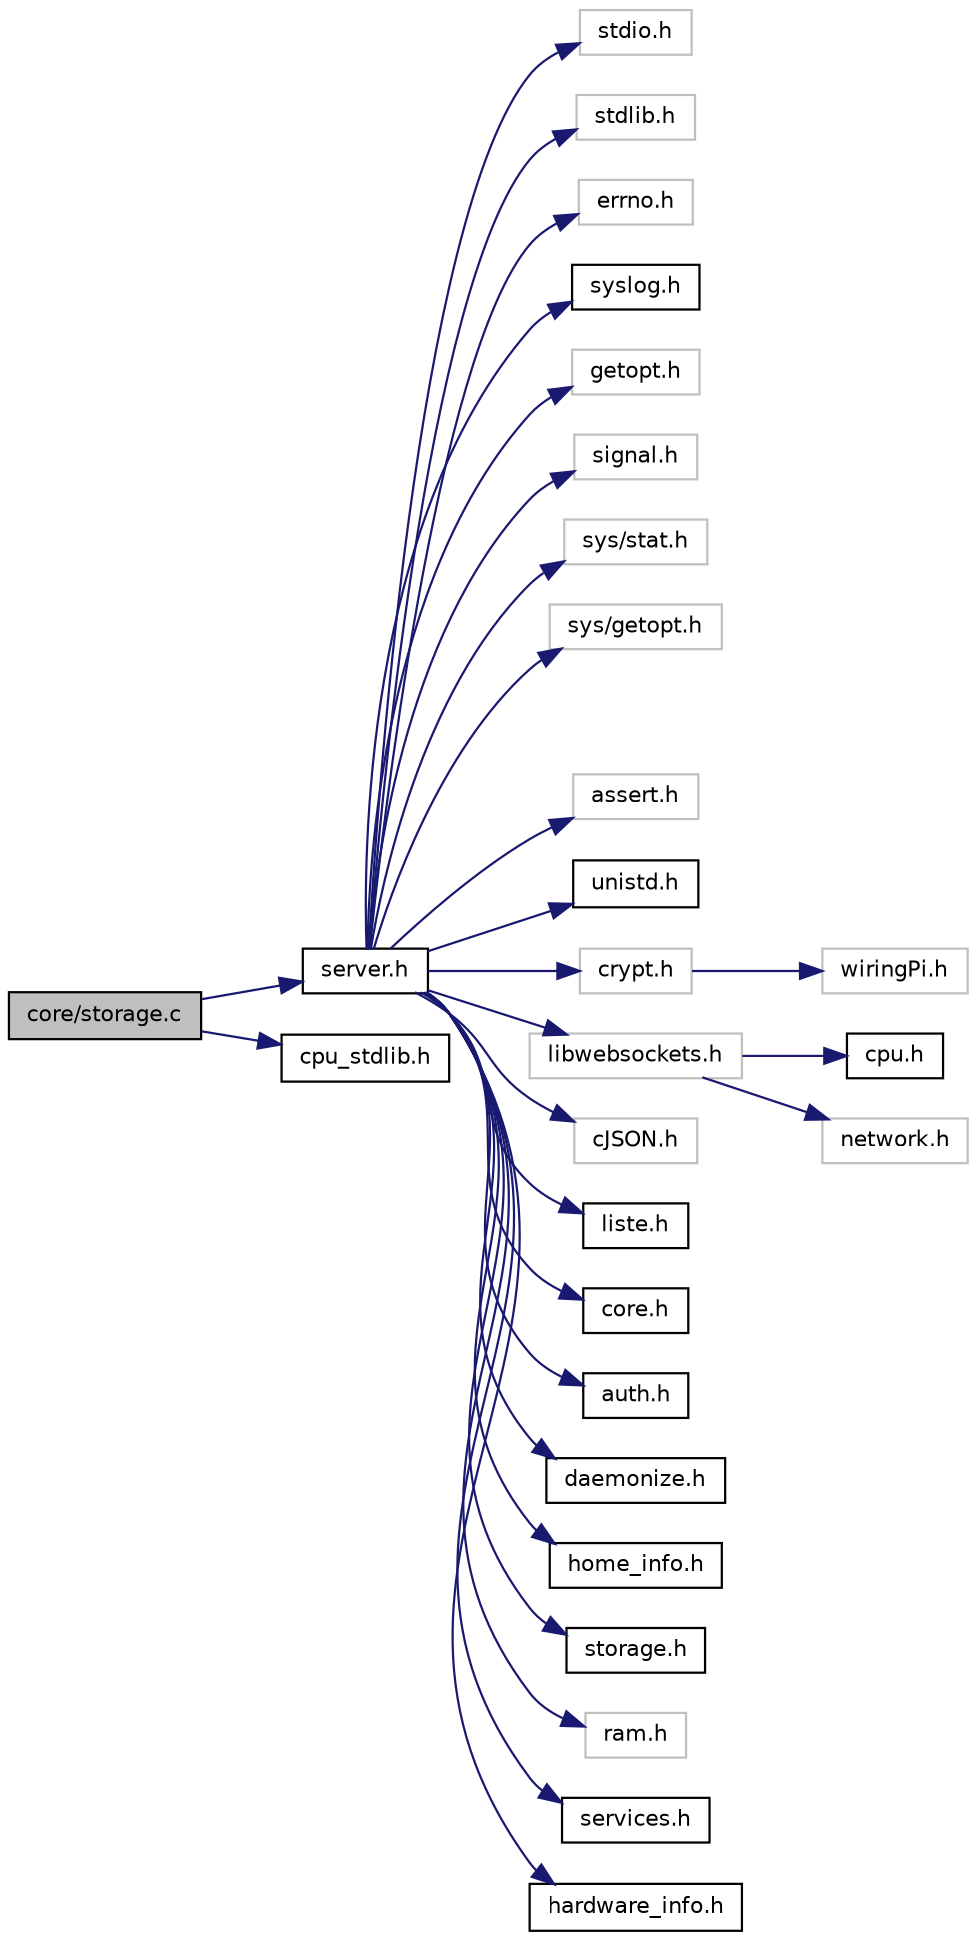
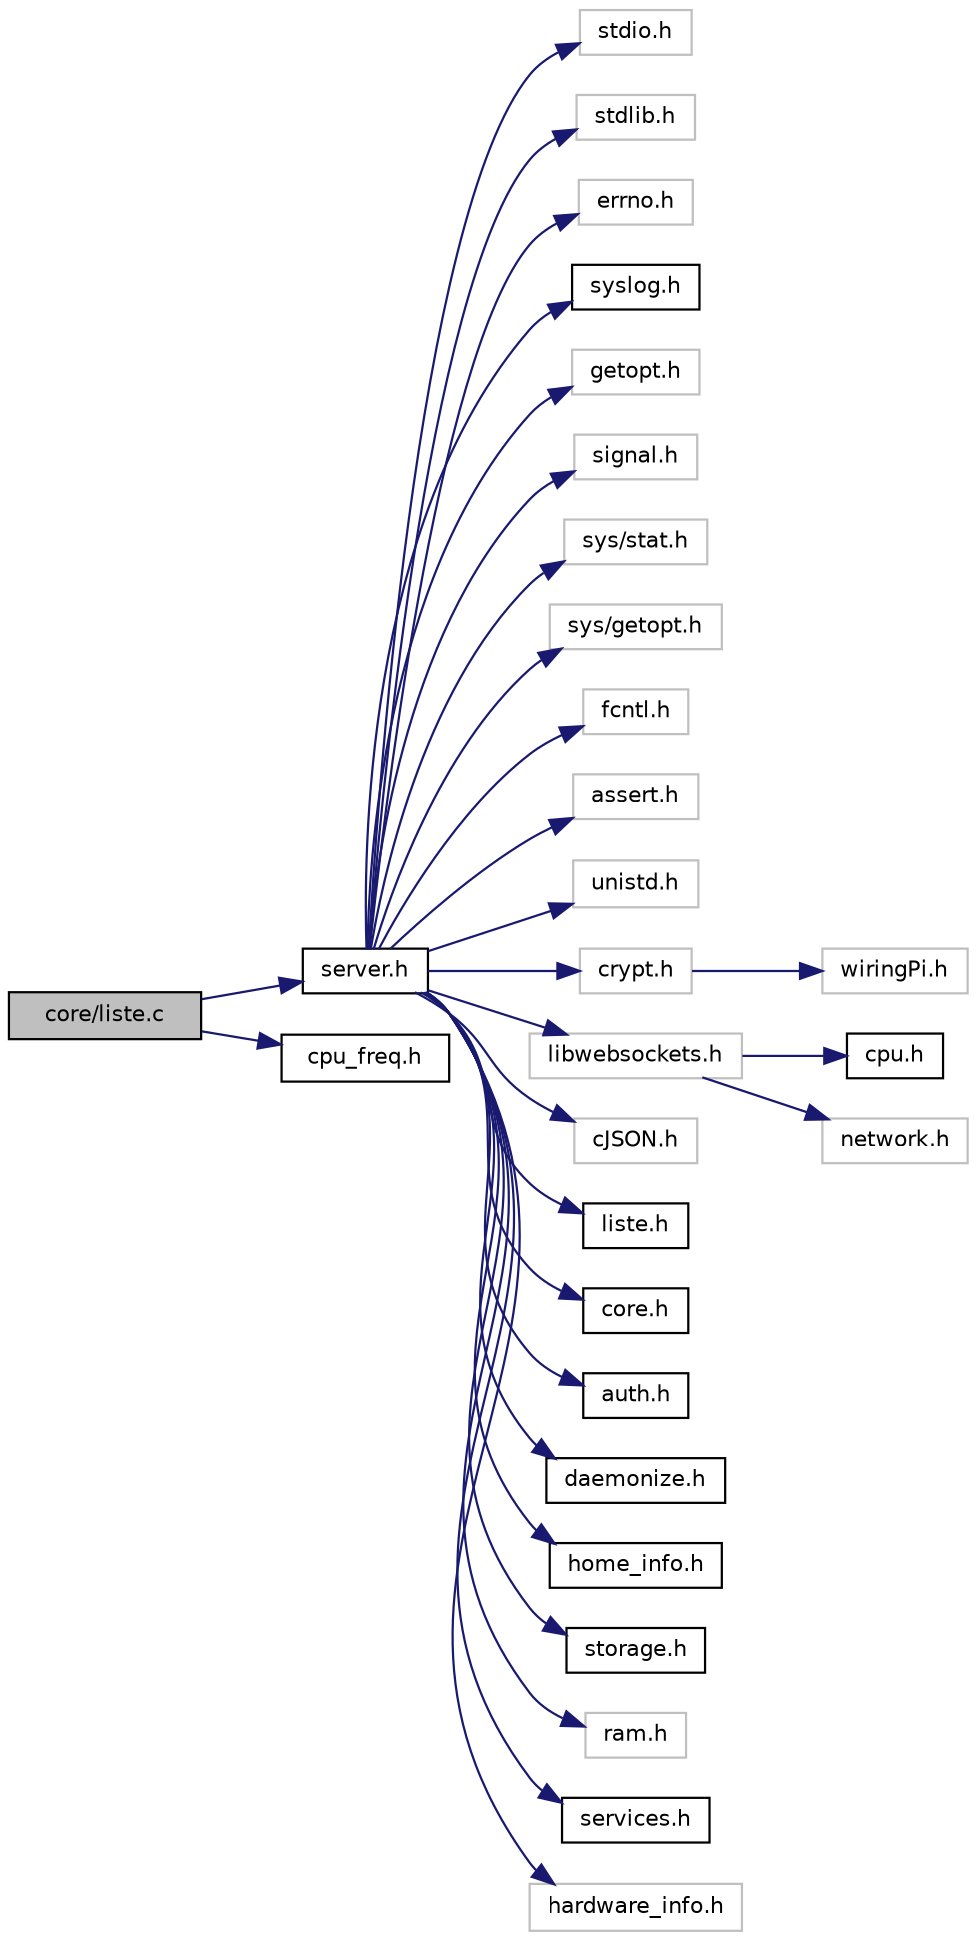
node "fcntl.h": added
node "unistd.h": color black -> grey75
node "core/storage.c": label "core/storage.c" -> "core/liste.c"
node "cpu_stdlib.h": label "cpu_stdlib.h" -> "cpu_freq.h"
node "hardware_info.h": color black -> grey75
